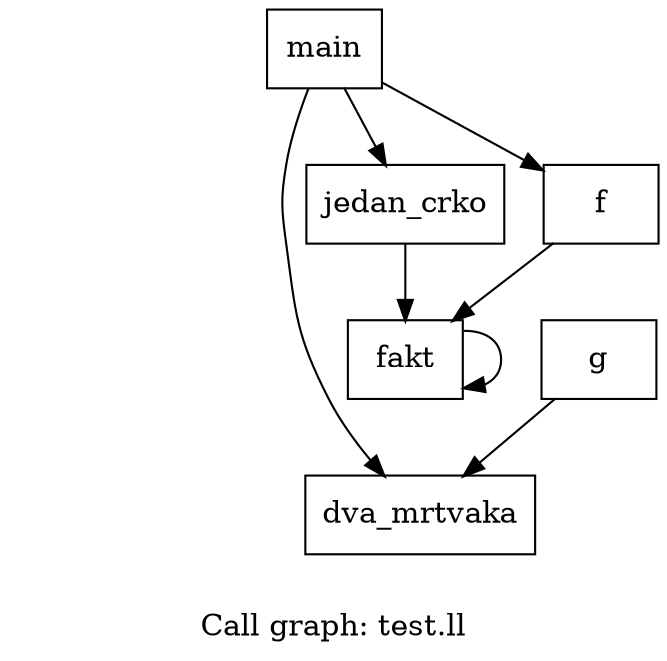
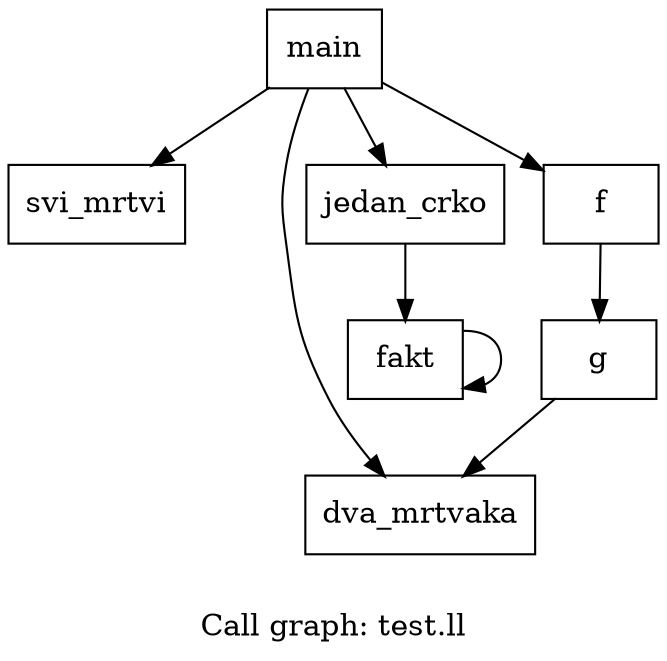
node "svi_mrtvi": added
edge "f" -> "fakt": now "f" -> "g"
